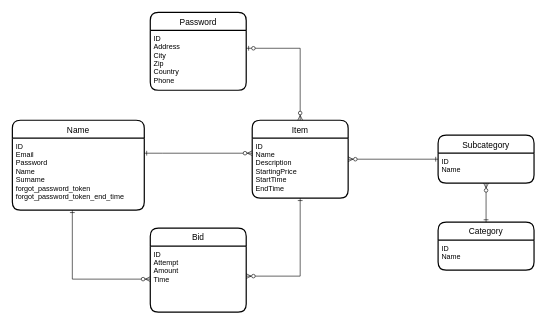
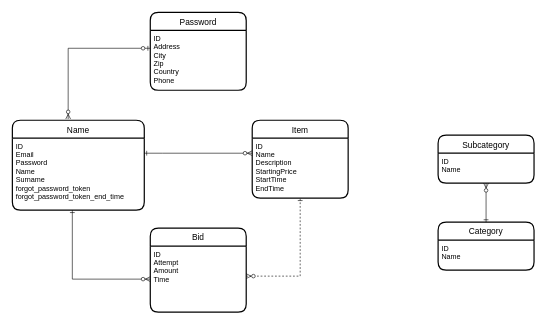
edge "ID Address City Zip Country Phone" -- "Name": added
edge "ID Address City Zip Country Phone" -- "Item": removed
edge "Item" -- "Subcategory": removed
edge "Item" -- "ID Attempt Amount Time": style solid -> dashed
